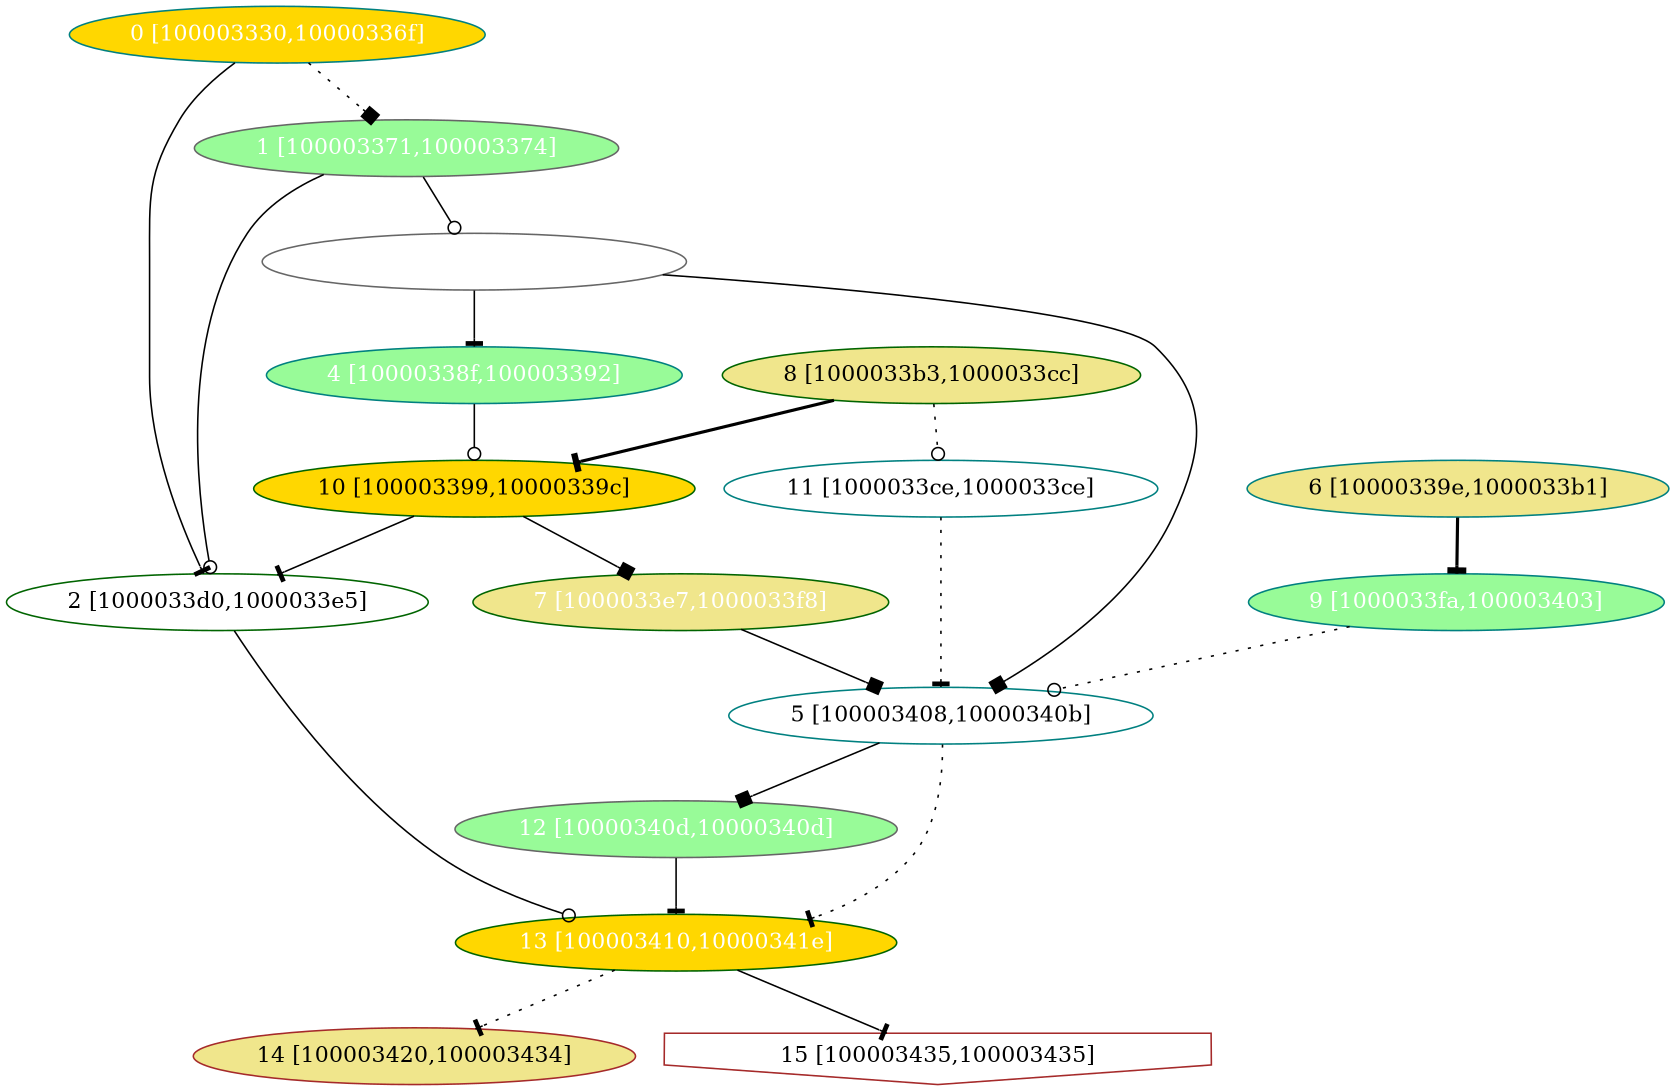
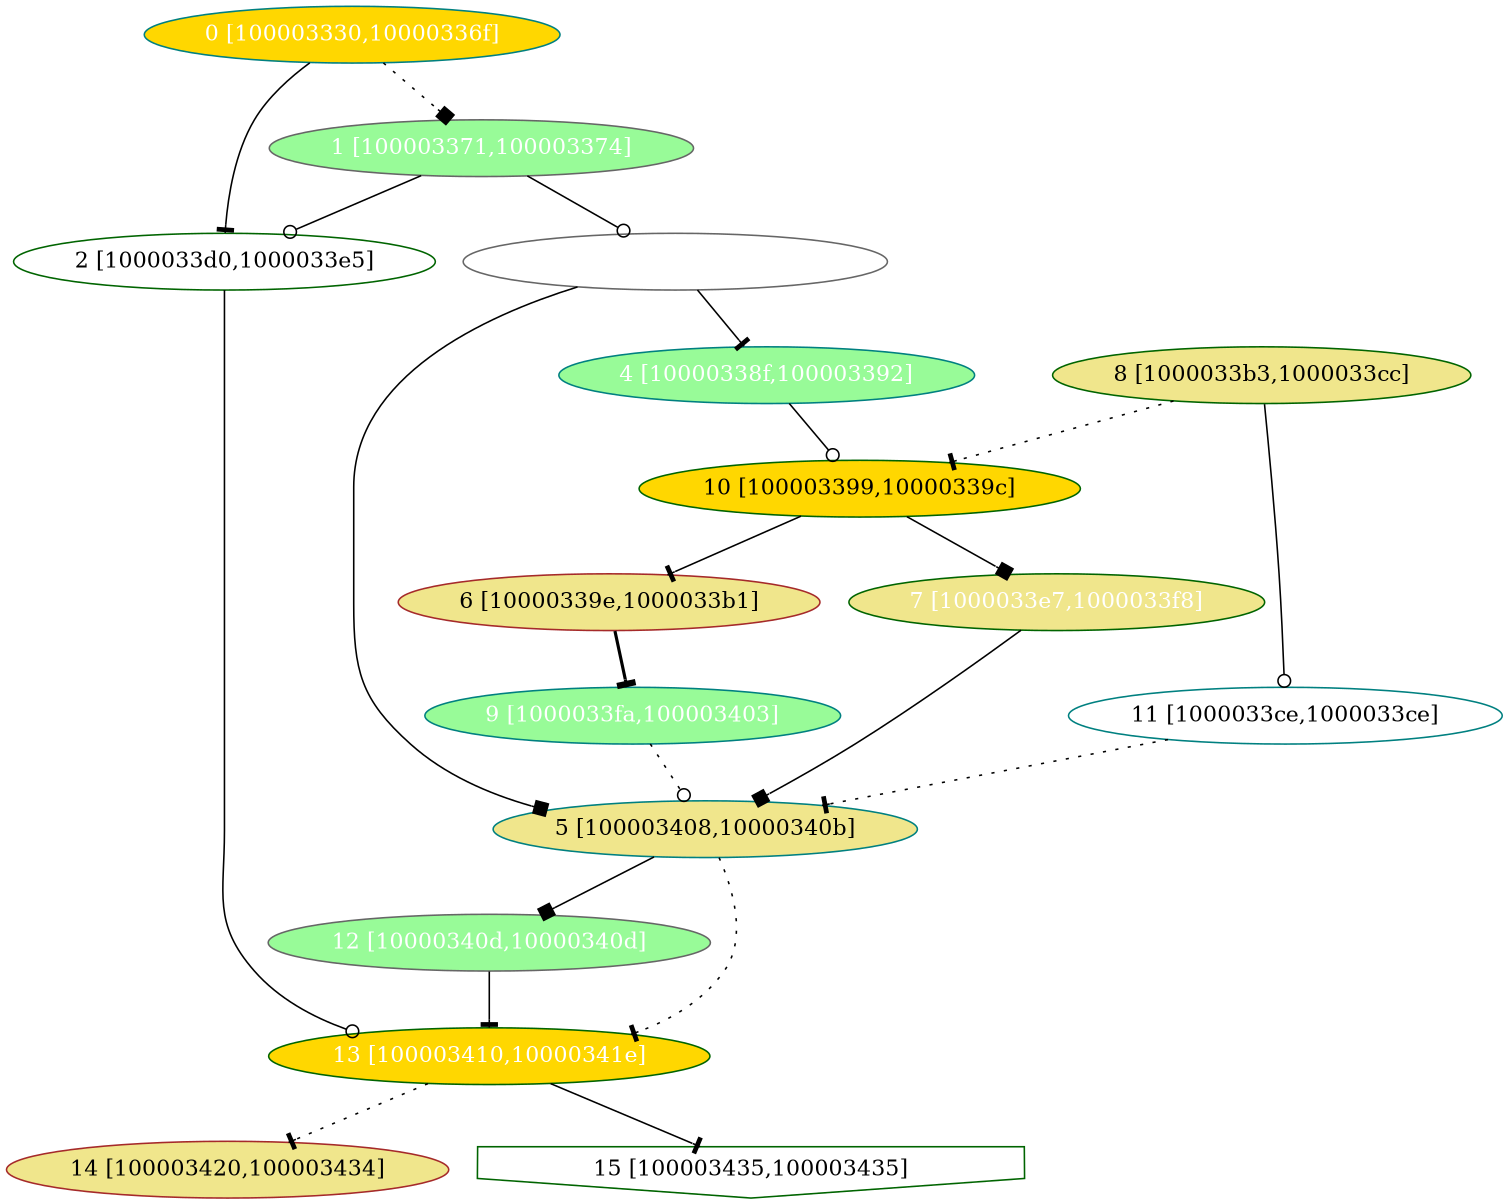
edge "8 [1000033b3,1000033cc]" -> "11 [1000033ce,1000033ce]": style dotted -> solid
edge "8 [1000033b3,1000033cc]" -> "10 [100003399,10000339c]": style bold -> dotted
node "6 [10000339e,1000033b1]": color teal -> brown
edge "10 [100003399,10000339c]" -> "2 [1000033d0,1000033e5]": now "10 [100003399,10000339c]" -> "6 [10000339e,1000033b1]"
node "5 [100003408,10000340b]": fillcolor white -> khaki
node "15 [100003435,100003435]": color brown -> darkgreen
